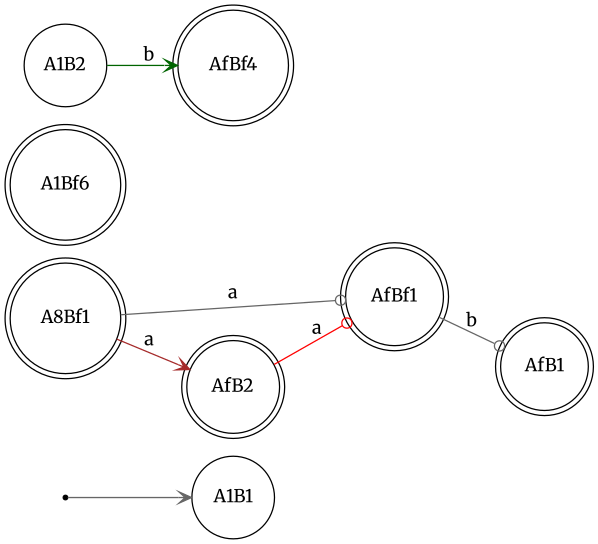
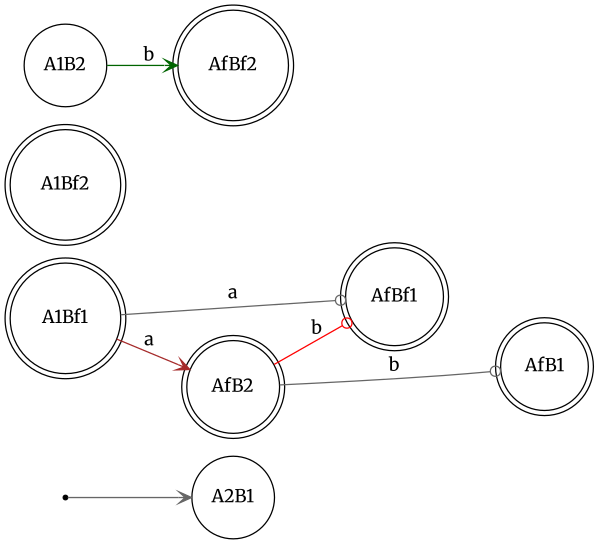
node "AfBf4": label "AfBf4" -> "AfBf2"
node "A1Bf6": label "A1Bf6" -> "A1Bf2"
node "A8Bf1": label "A8Bf1" -> "A1Bf1"
edge "AfB2" -> "AfBf1": label "a" -> "b"
edge "AfBf1" -> "AfB1": now "AfB2" -> "AfB1"
node "A1B1": label "A1B1" -> "A2B1"
